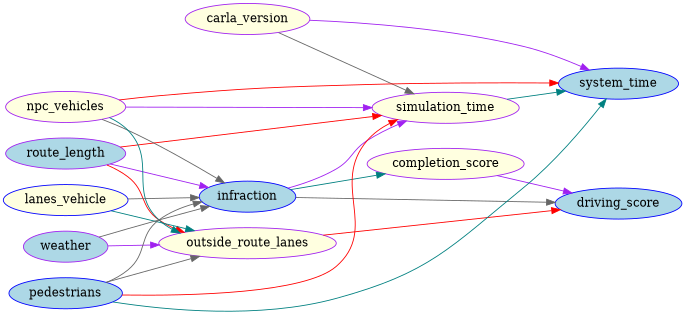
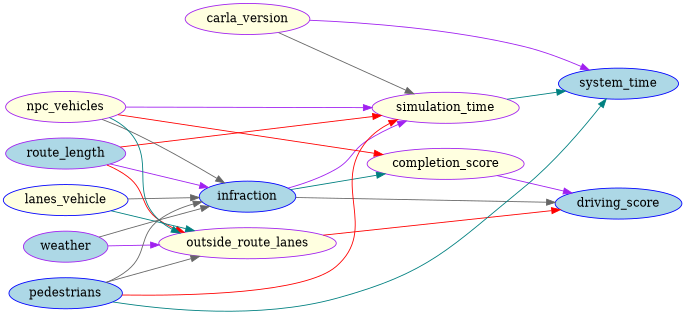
edge "npc_vehicles" -> "system_time": now "npc_vehicles" -> "completion_score"
